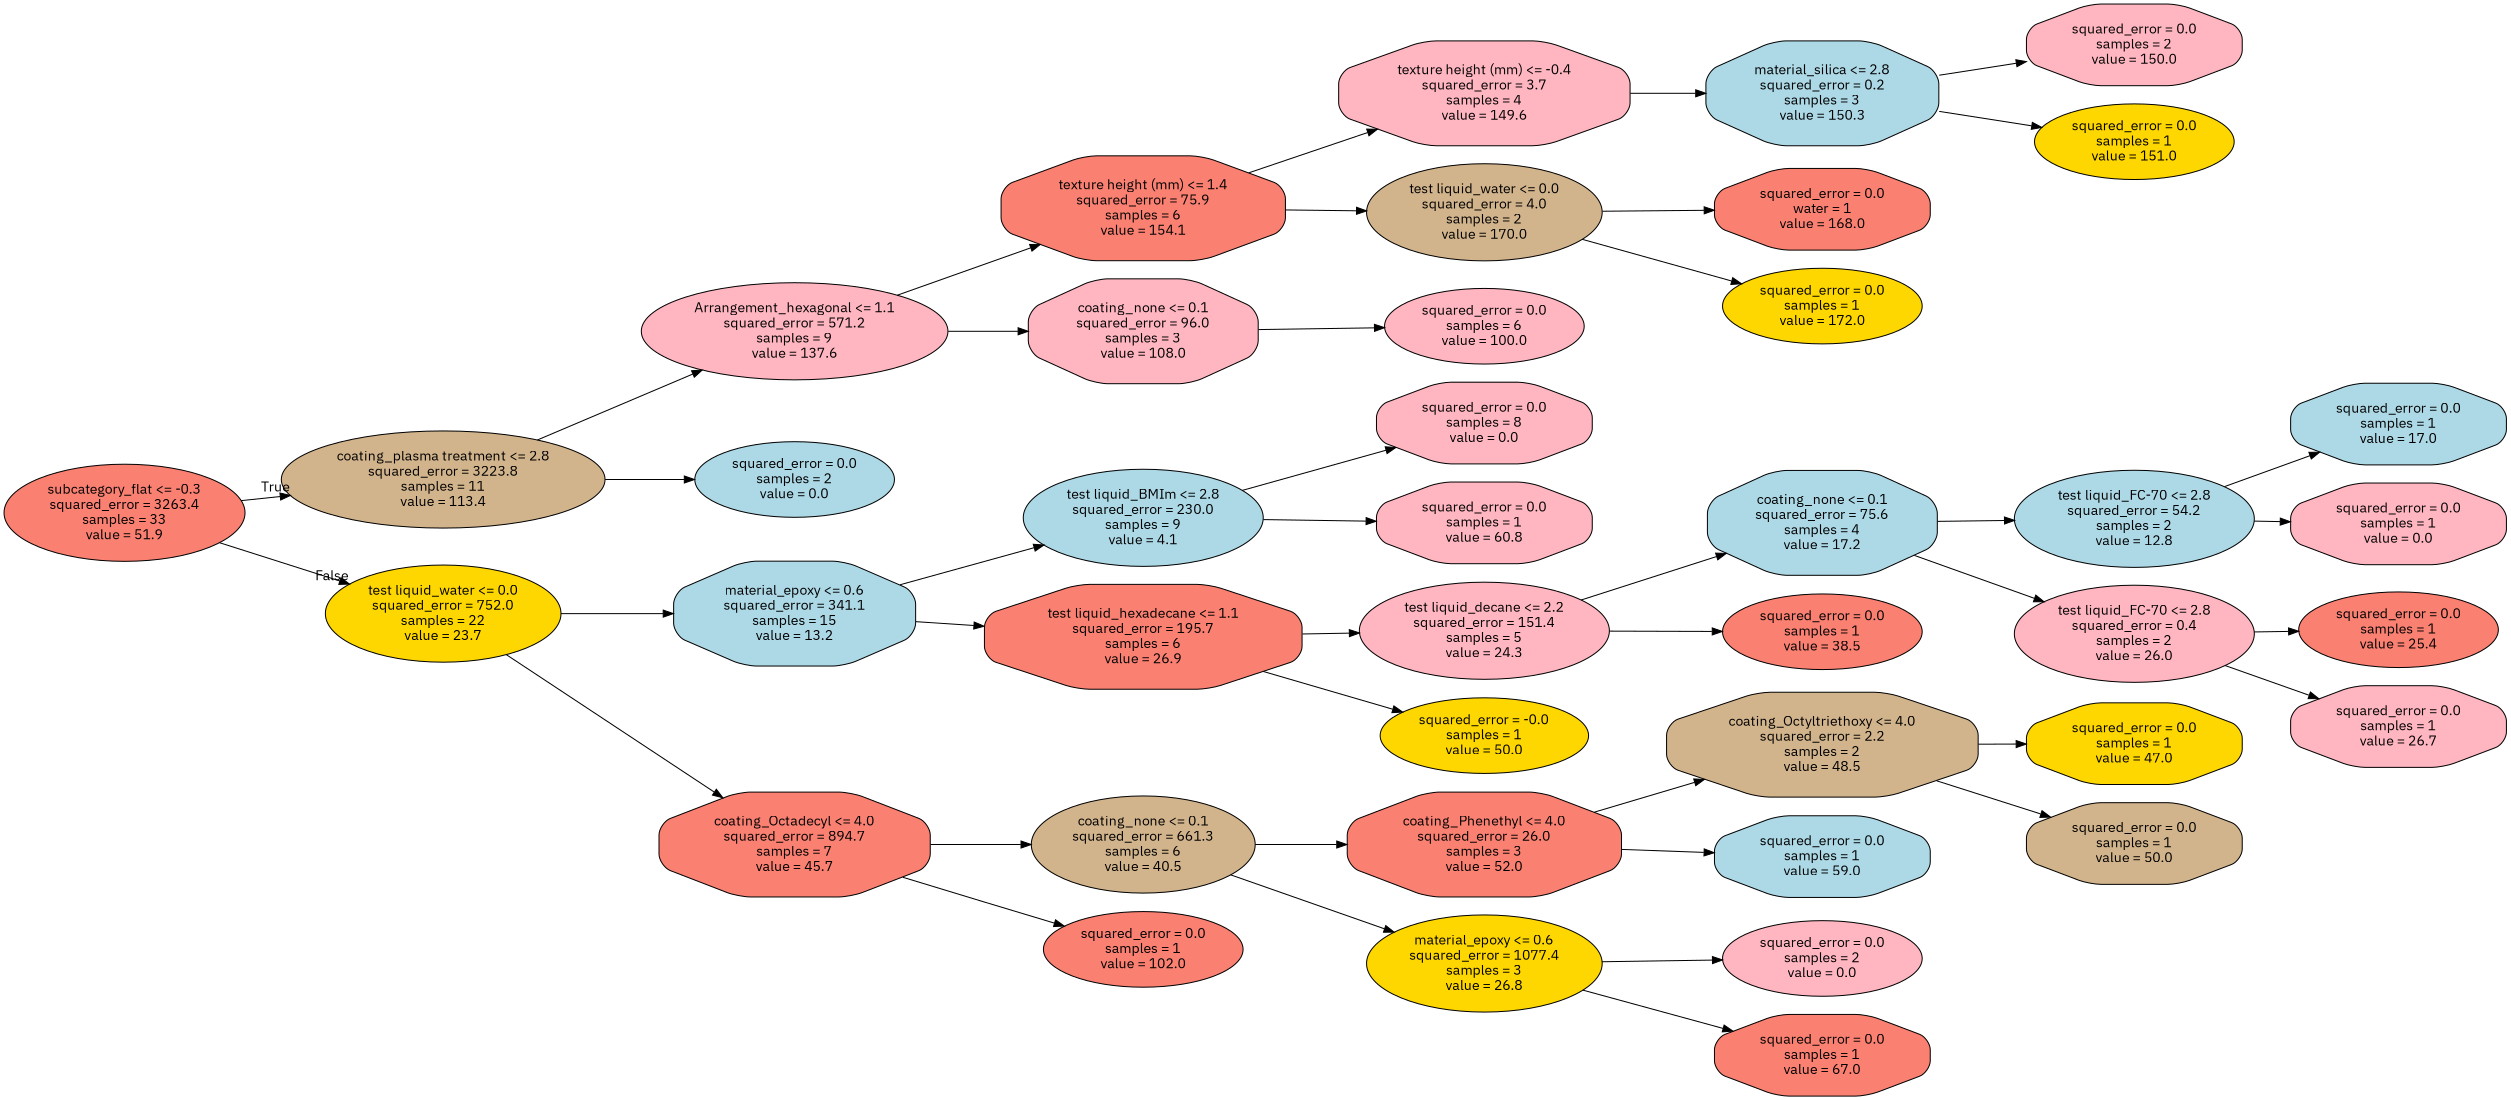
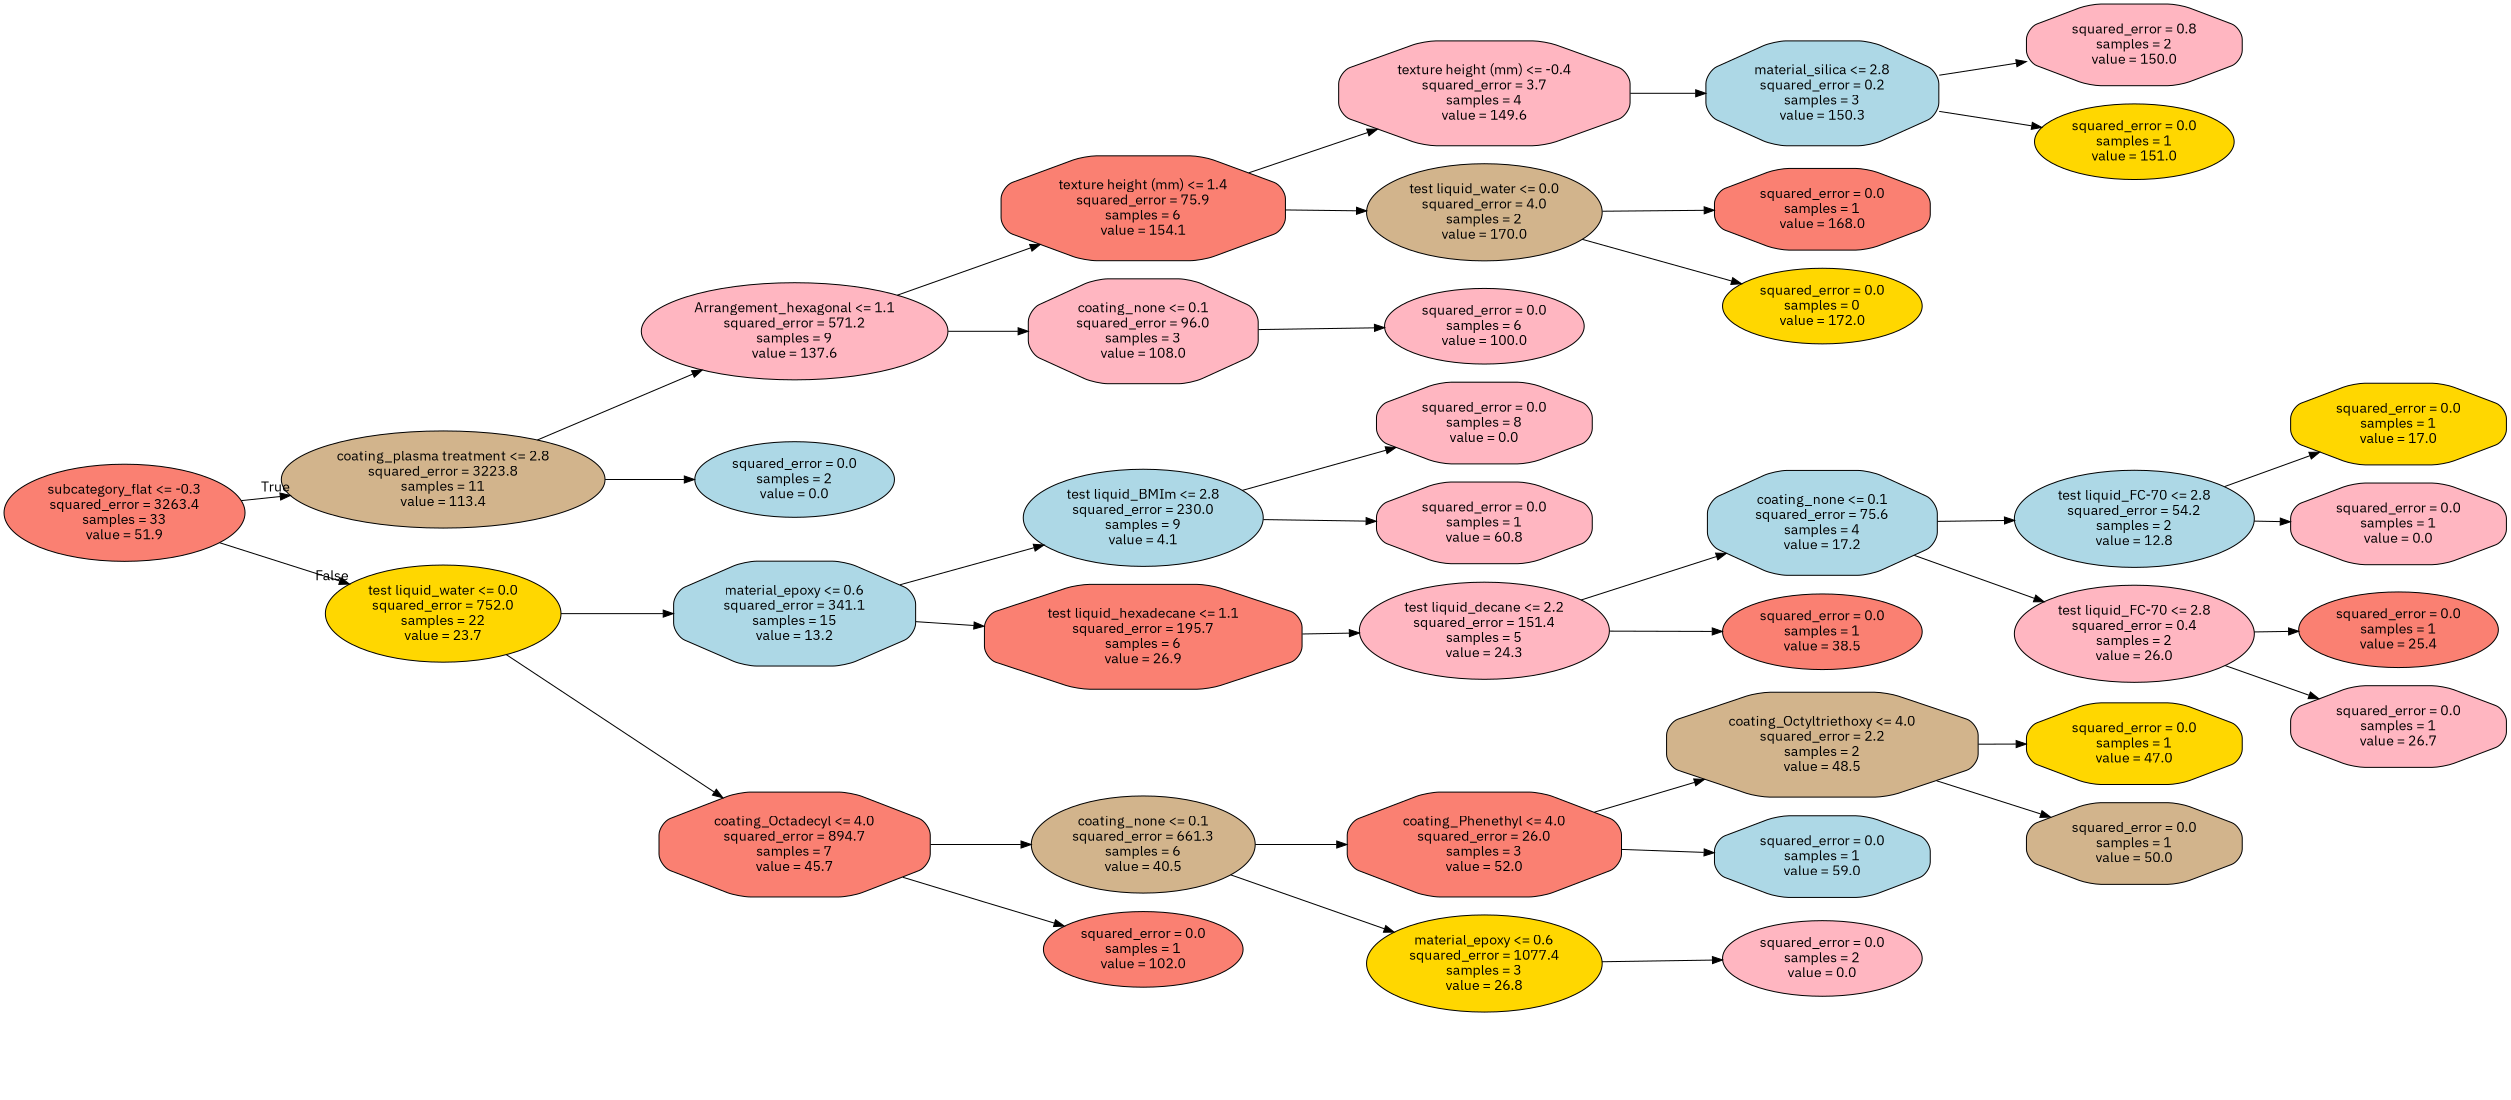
node "squared_error = 0.0 samples = 2 value = 150.0": label "squared_error = 0.0 samples = 2 value = 150.0" -> "squared_error = 0.8 samples = 2 value = 150.0"
node "squared_error = 0.0 water = 1 value = 168.0": label "squared_error = 0.0 water = 1 value = 168.0" -> "squared_error = 0.0 samples = 1 value = 168.0"
node "squared_error = 0.0 samples = 1 value = 172.0": label "squared_error = 0.0 samples = 1 value = 172.0" -> "squared_error = 0.0 samples = 0 value = 172.0"
node "squared_error = 0.0 samples = 1 value = 17.0": fillcolor lightblue -> gold
node "squared_error = -0.0 samples = 1 value = 50.0": removed
node "squared_error = 0.0 samples = 1 value = 67.0": removed
